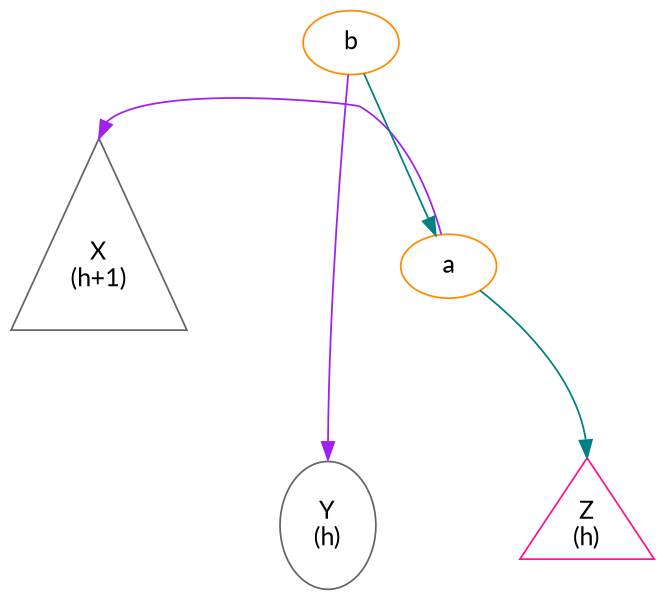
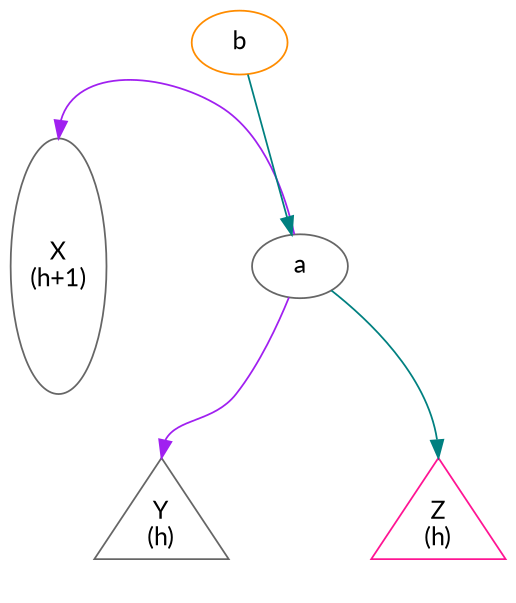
edge "b" -> "Y (h)": now "a" -> "Y (h)"
node "X (h+1)": shape triangle -> ellipse
node "a": color darkorange -> gray40
node "Y (h)": shape ellipse -> triangle
